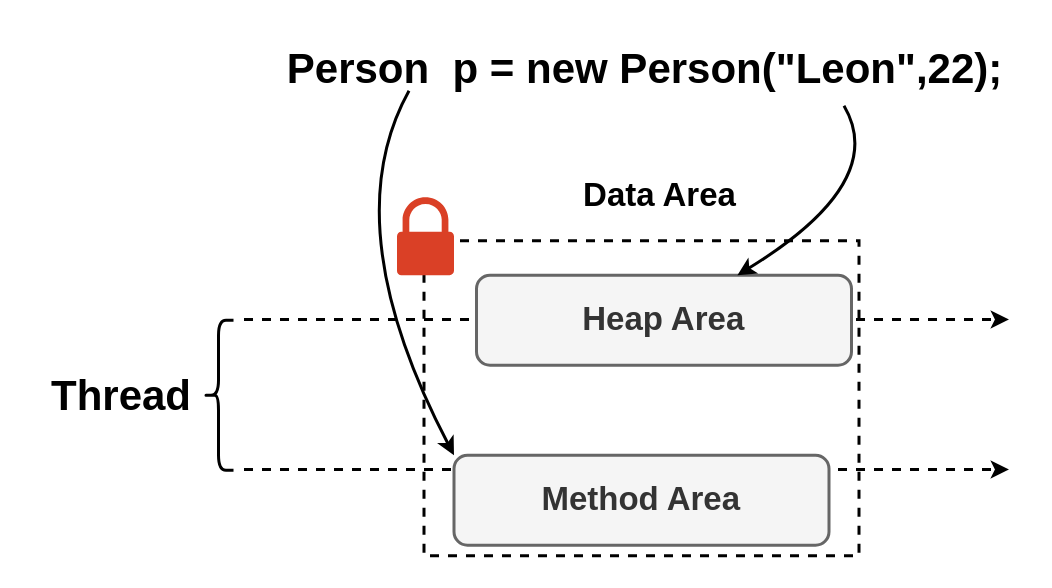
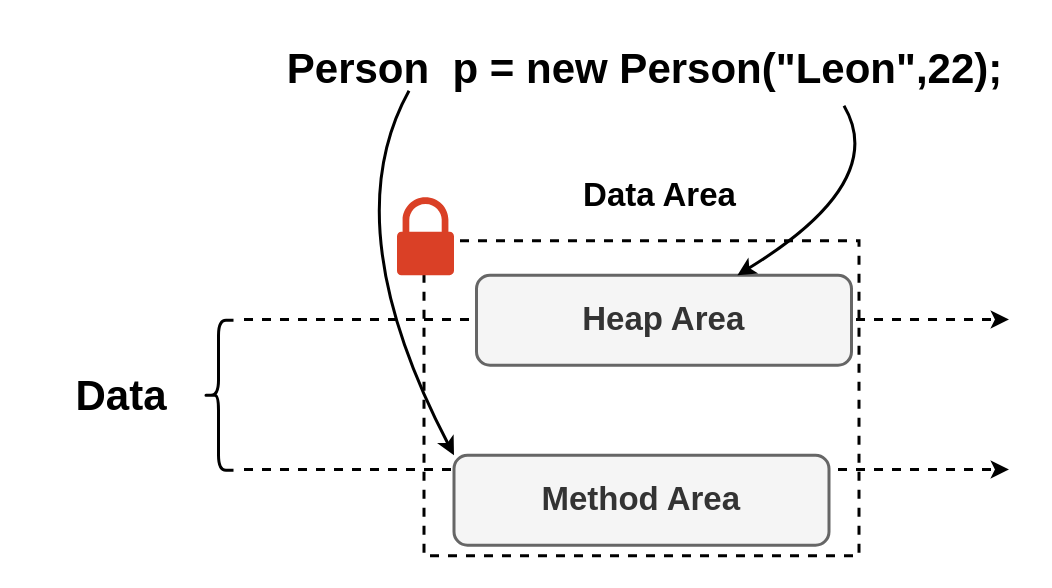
node "Thread": label "Thread" -> "Data"
